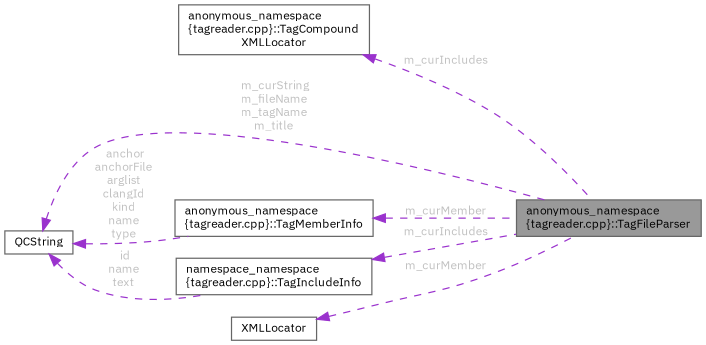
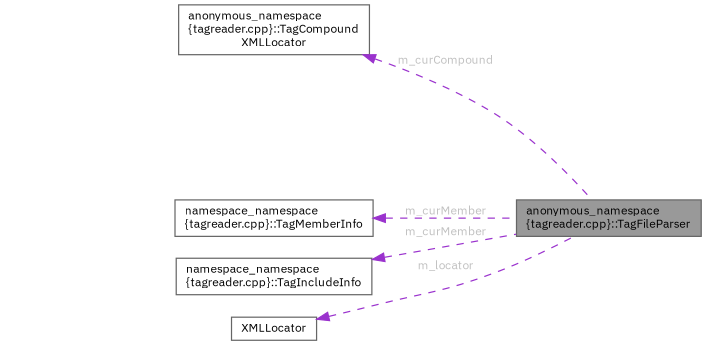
edge "anonymous_namespace {tagreader.cpp}::TagFileParser" -> "anonymous_namespace {tagreader.cpp}::TagCompound XMLLocator": label " m_curIncludes" -> " m_curCompound"
node "anonymous_namespace {tagreader.cpp}::TagMemberInfo": label "anonymous_namespace {tagreader.cpp}::TagMemberInfo" -> "namespace_namespace {tagreader.cpp}::TagMemberInfo"
edge "anonymous_namespace {tagreader.cpp}::TagFileParser" -> "namespace_namespace {tagreader.cpp}::TagIncludeInfo": label " m_curIncludes" -> " m_curMember"
node "QCString": removed
edge "anonymous_namespace {tagreader.cpp}::TagFileParser" -> "XMLLocator": label " m_curMember" -> " m_locator"
